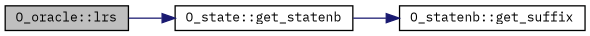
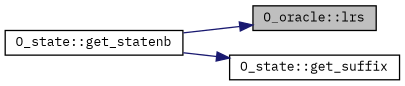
edge "O_oracle::lrs" -> "O_state::get_statenb": reversed
node "O_statenb::get_suffix": label "O_statenb::get_suffix" -> "O_state::get_suffix"
